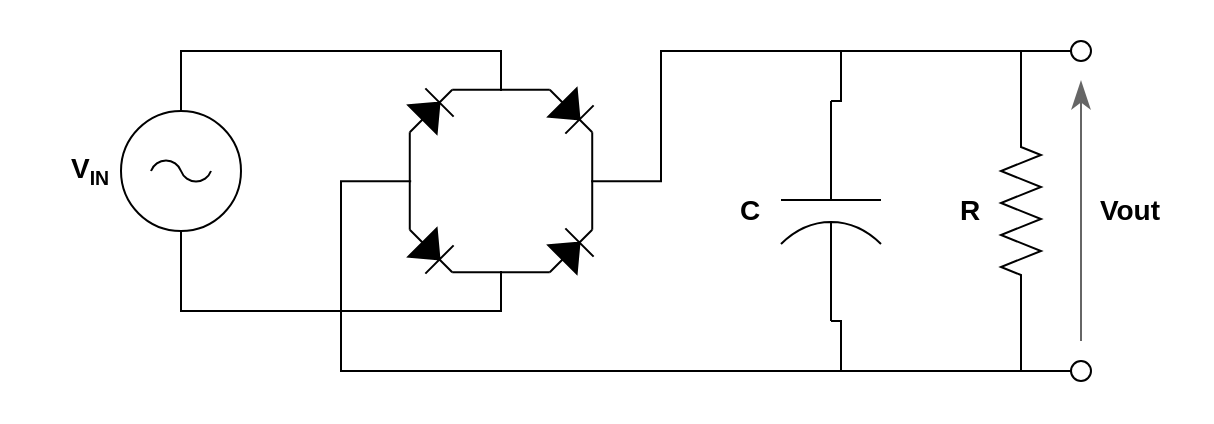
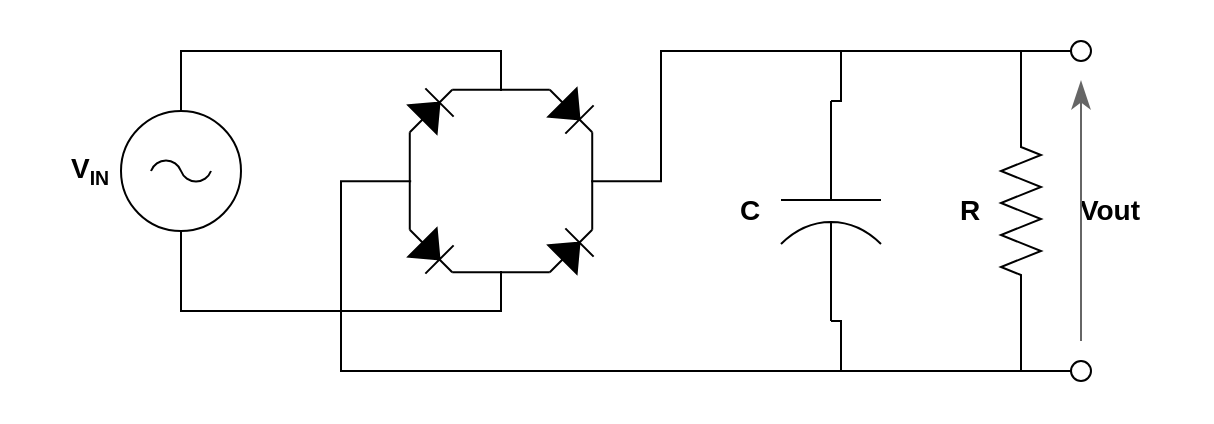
node "Vout": moved (1131, 211) -> (1111, 211)
